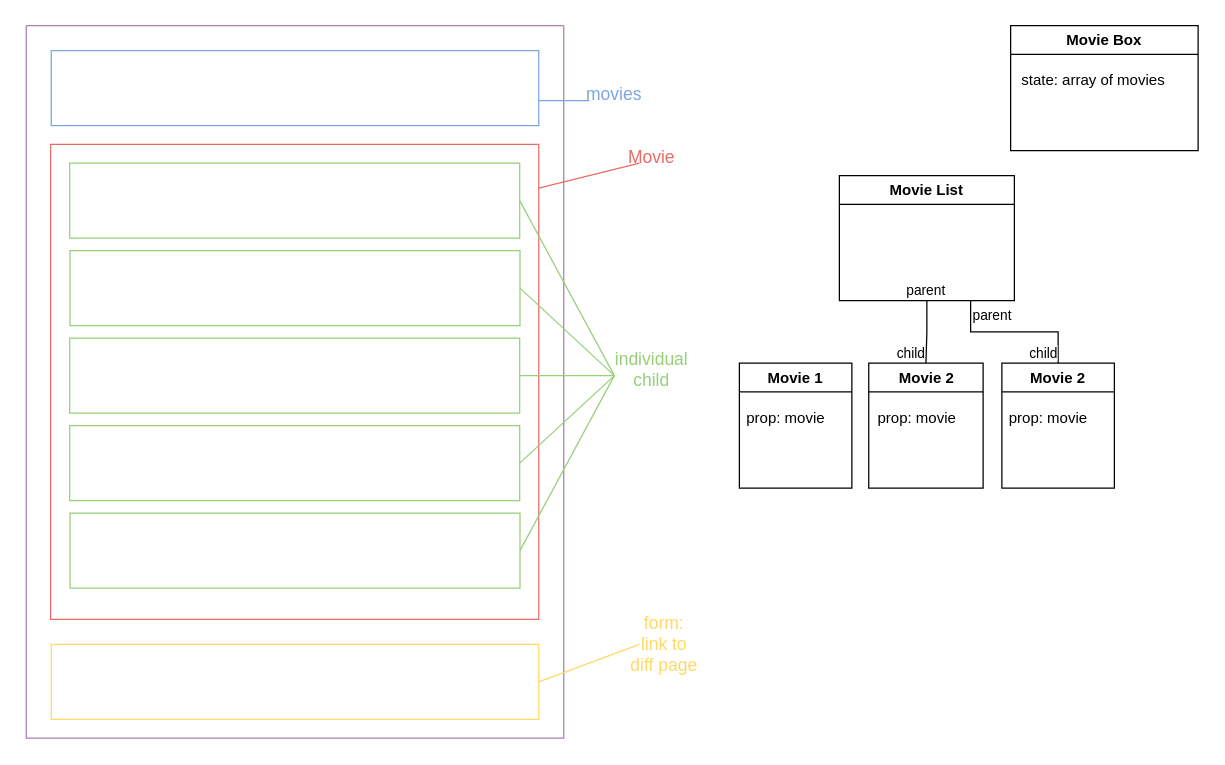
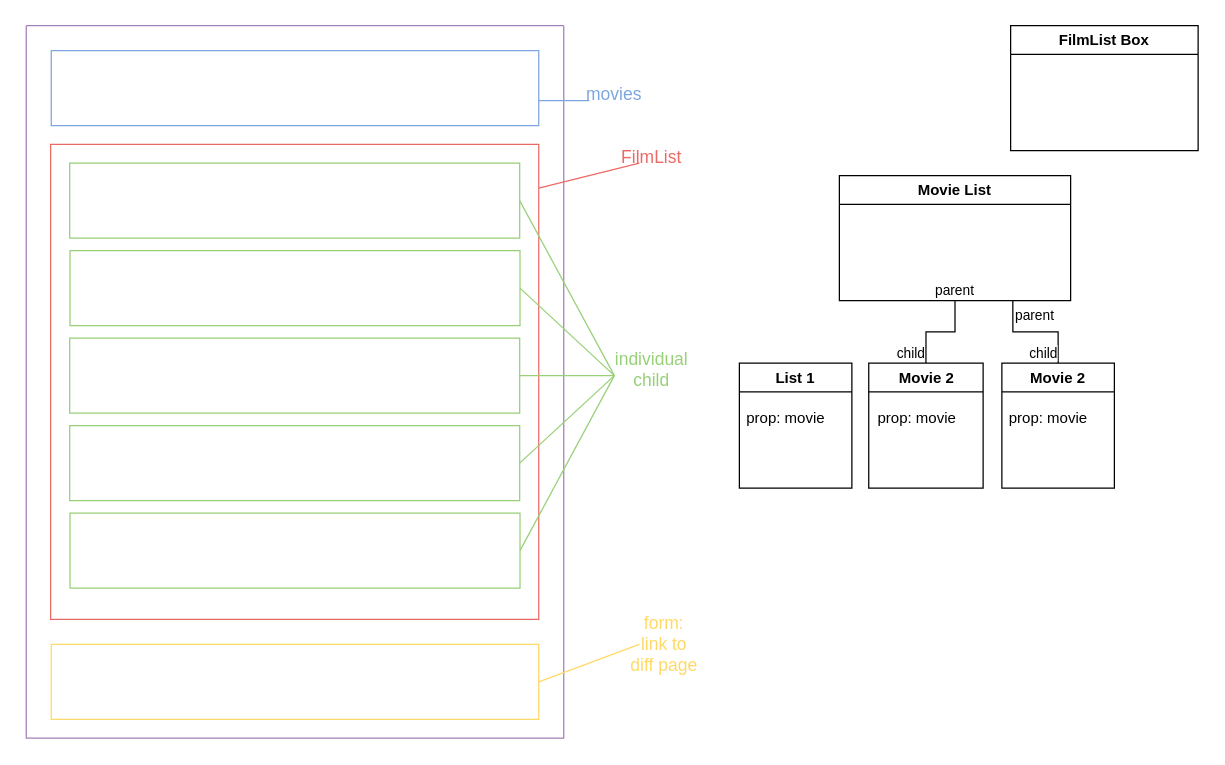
node "Movie Box": label "Movie Box" -> "FilmList Box"
node "state: array of movies": removed
node "Movie": label "Movie" -> "FilmList"
node "Movie List": size 175x125 -> 231x125
node "Movie 1": label "Movie 1" -> "List 1"
